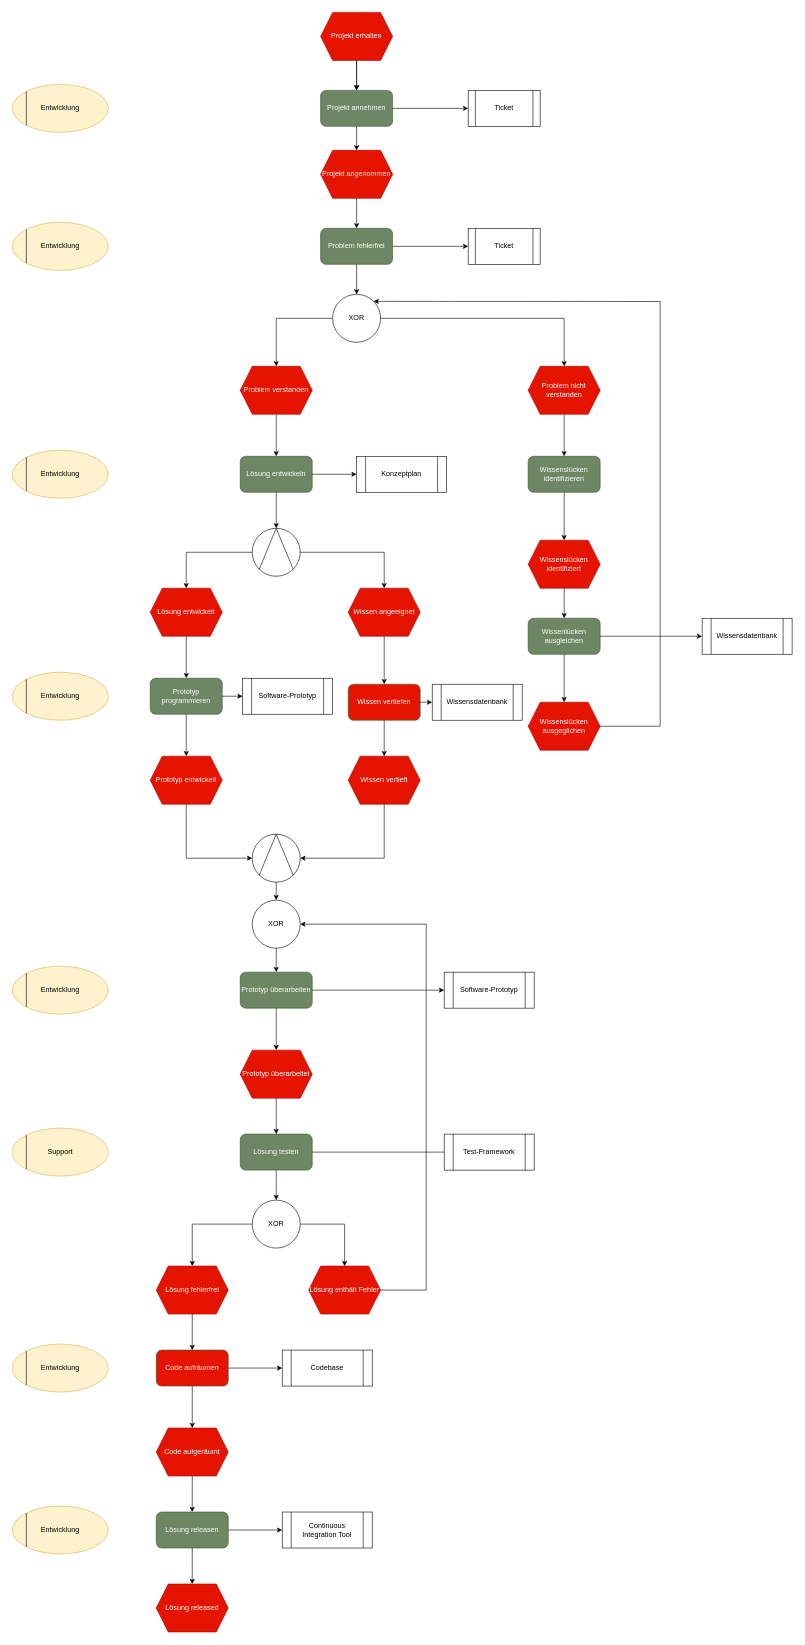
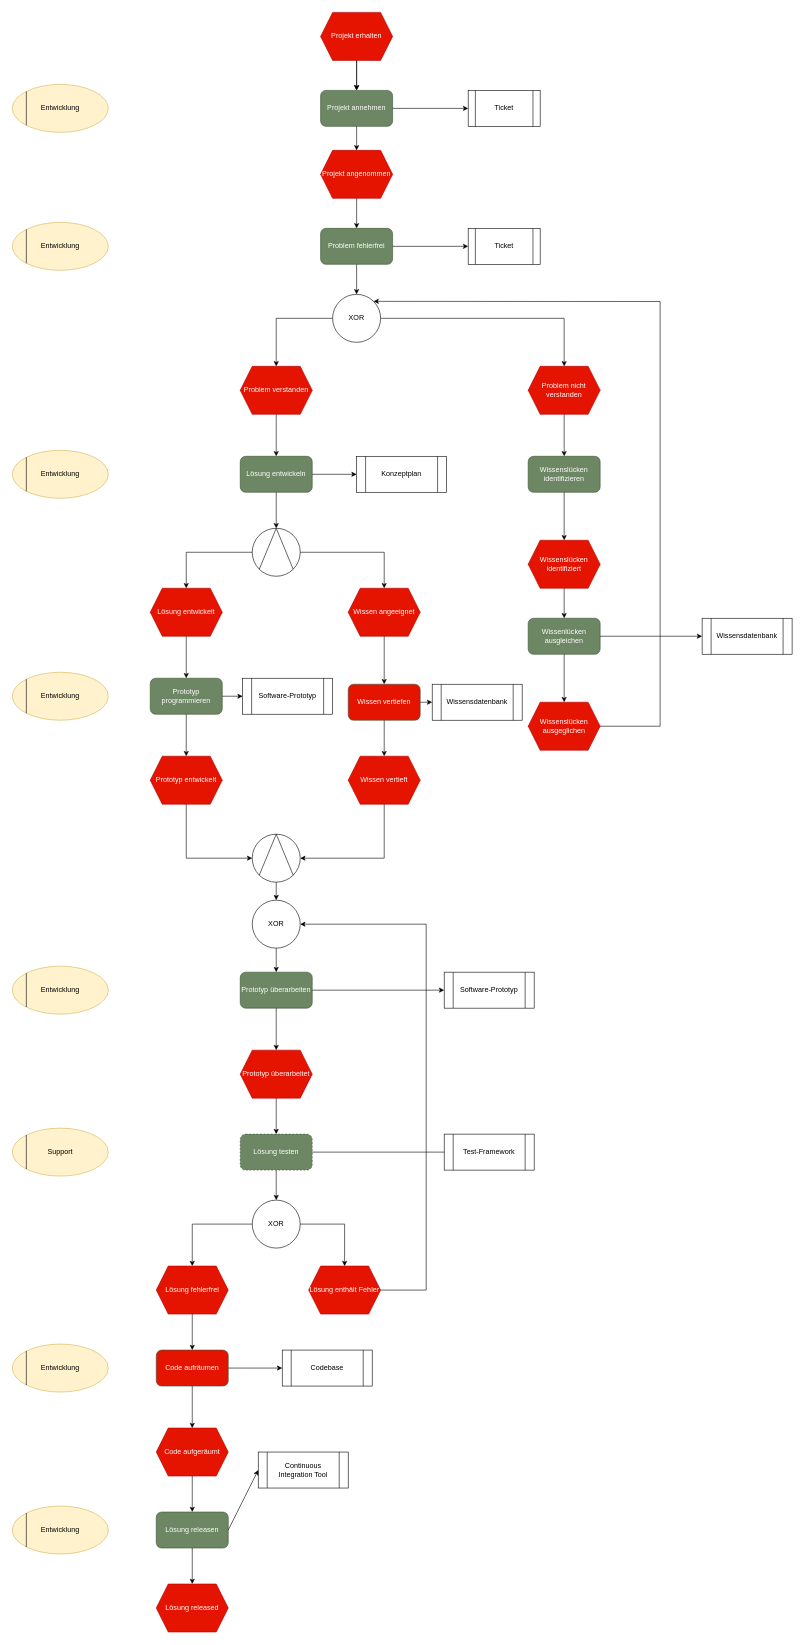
node "Lösung testen": style solid -> dashed
node "Continuous Integration Tool": moved (327, 1530) -> (303, 1470)
